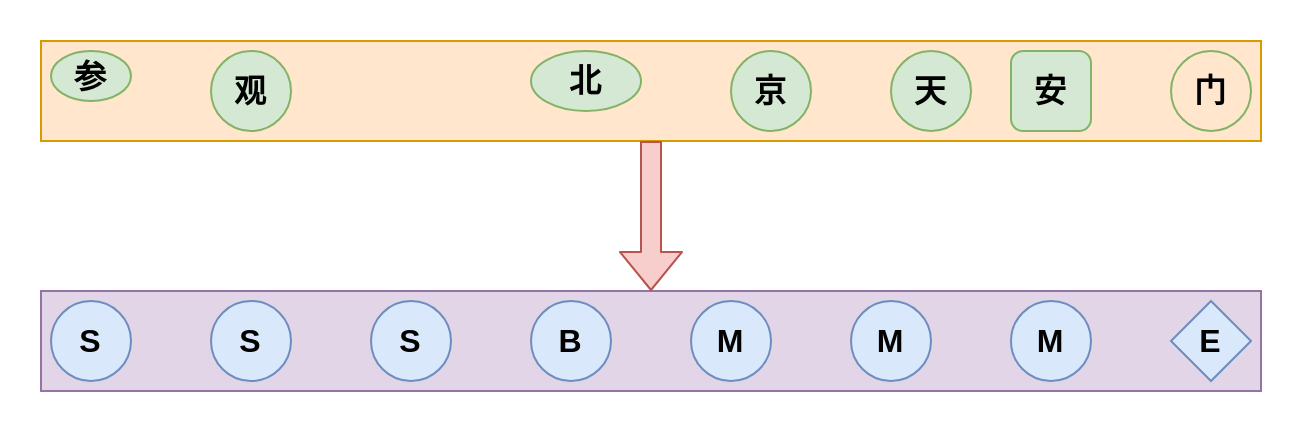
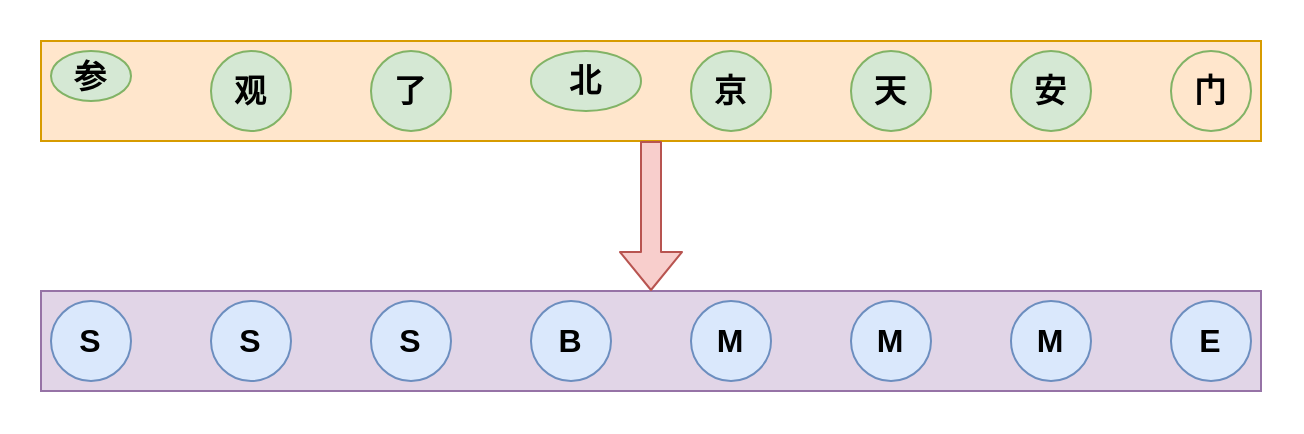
node "了": added
node "京": moved (771, 91) -> (731, 91)
node "天": moved (931, 91) -> (891, 91)
node "安": shape rounded rectangle -> ellipse
node "E": shape diamond -> ellipse
